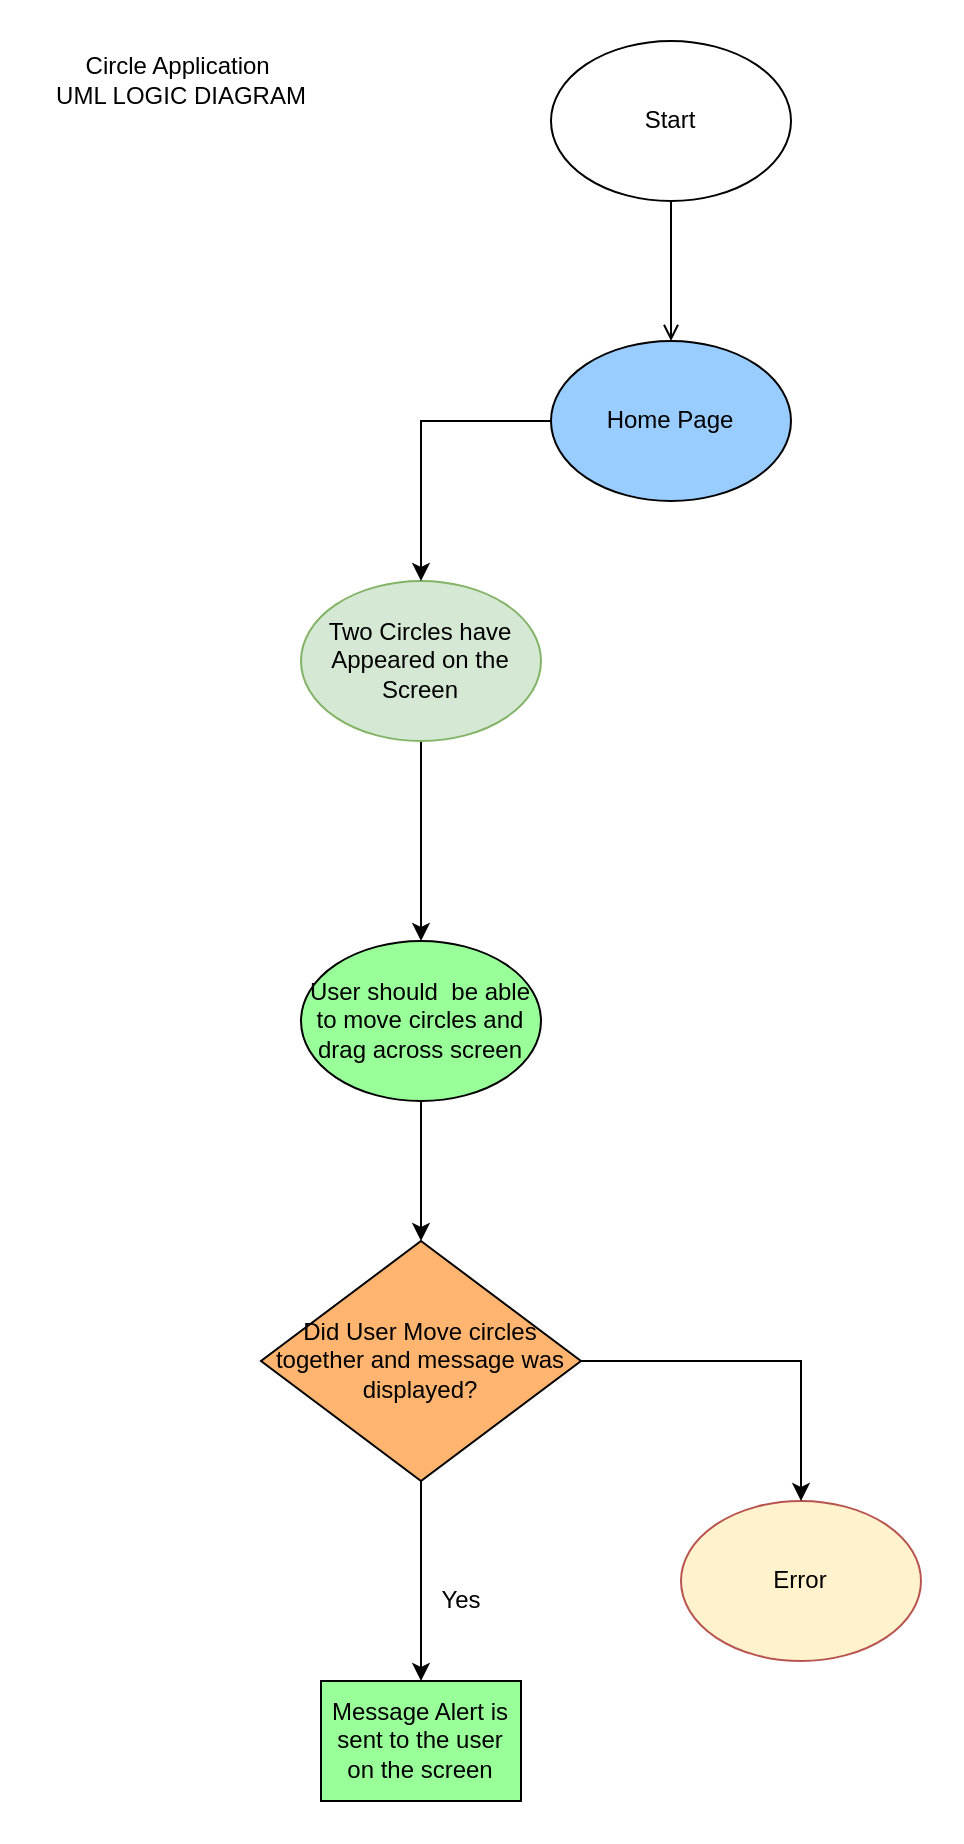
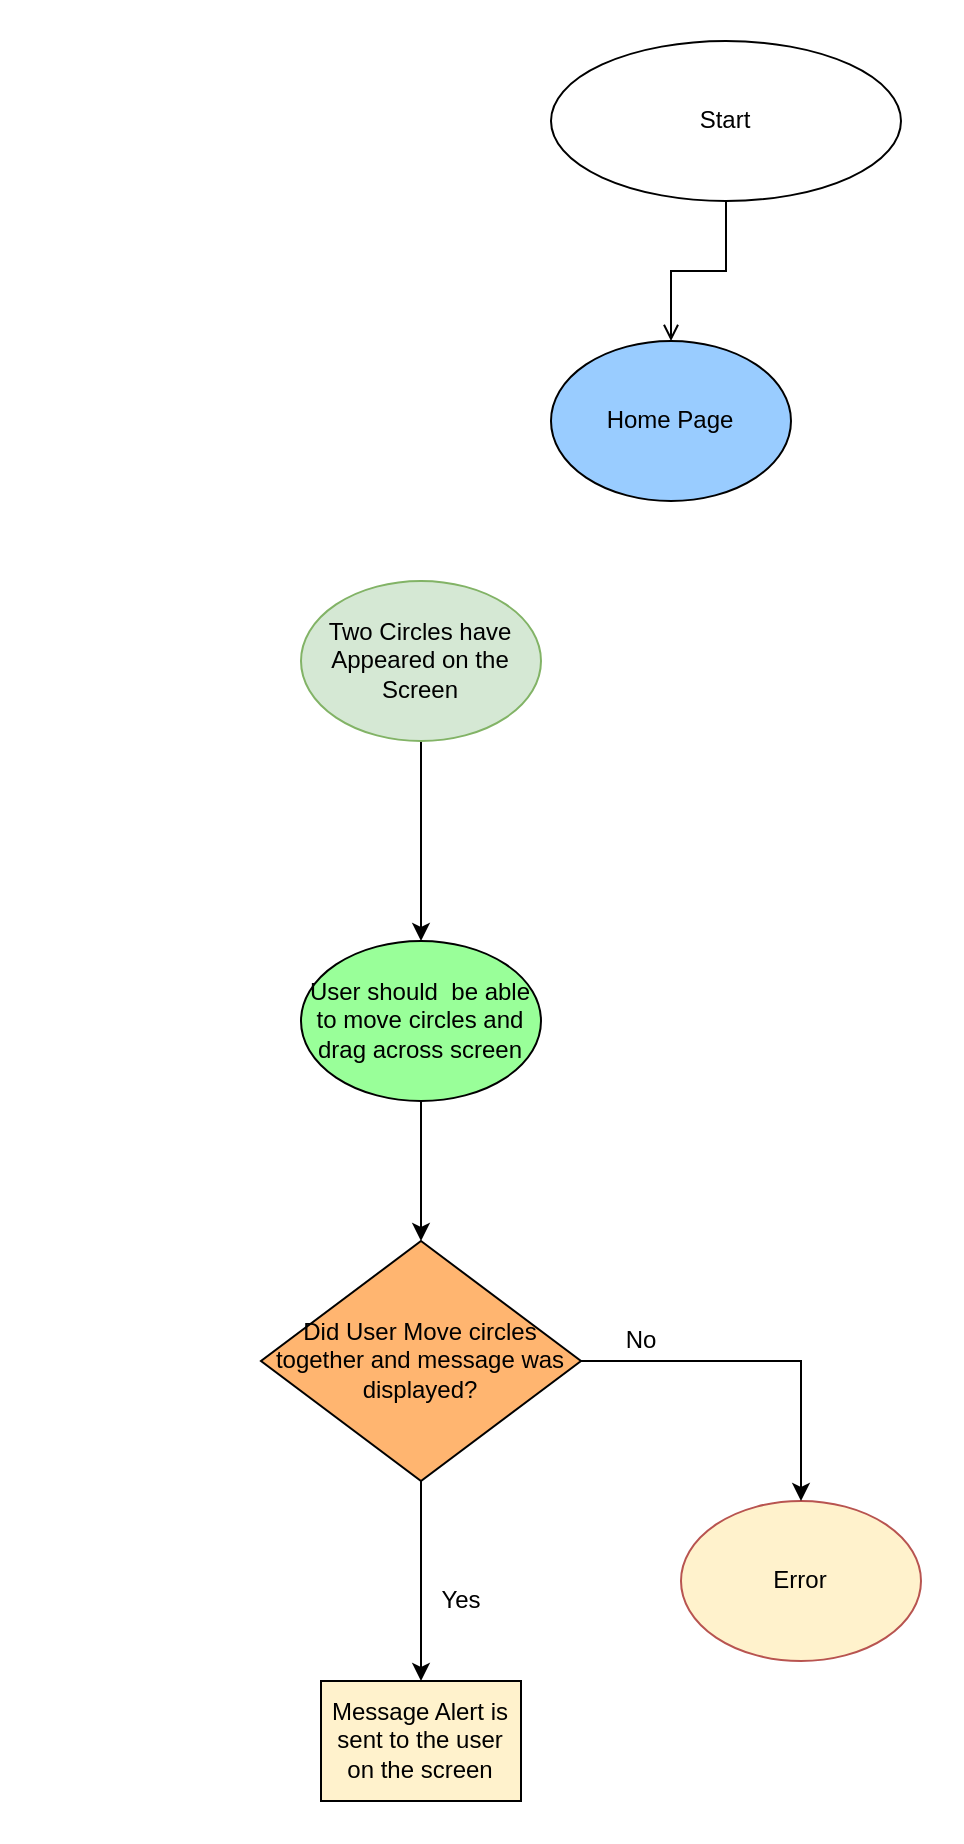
node "Circle Application UML LOGIC DIAGRAM": removed
node "Start": size 240x160 -> 350x160
edge "Home Page" -> "Two Circles have Appeared on the Screen": removed
node "No": added
node "Message Alert is sent to the user on the screen": fillcolor #99ff99 -> #fff2cc
